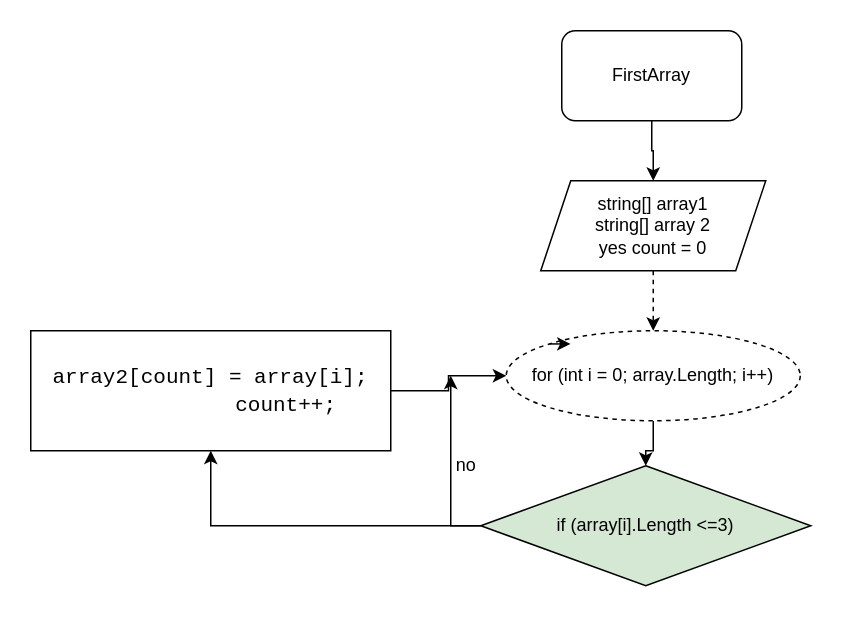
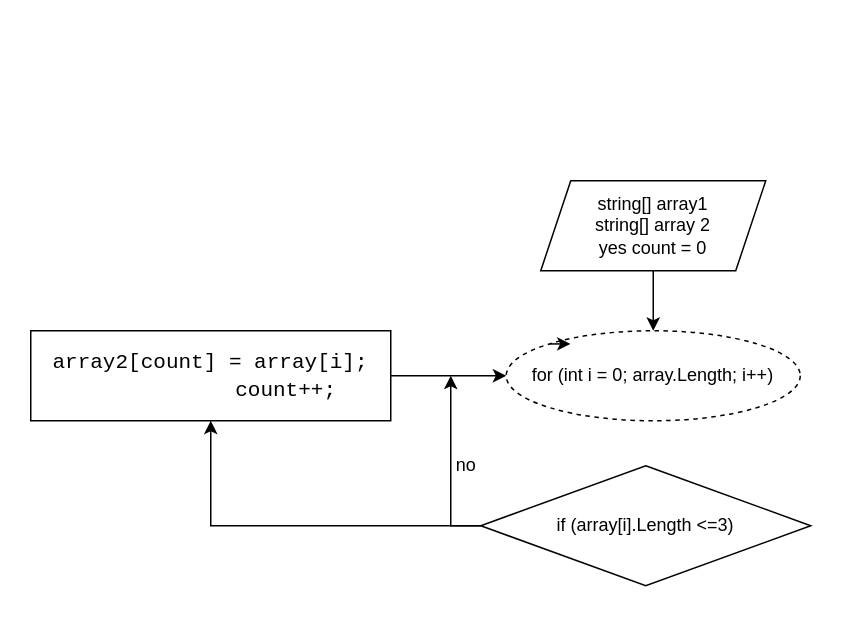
node "FirstArray": removed
edge "FirstArray" -> "string[] array1 string[] array 2 yes count = 0": removed
edge "string[] array1 string[] array 2 yes count = 0" -> "for (int i = 0; array.Length; i++)": style dashed -> solid
node "array2[count] = array[i]; count++;": size 360x120 -> 360x90
edge "for (int i = 0; array.Length; i++)" -> "if (array[i].Length <=3)": removed
node "if (array[i].Length <=3)": fillcolor #d5e8d4 -> #ffffff
